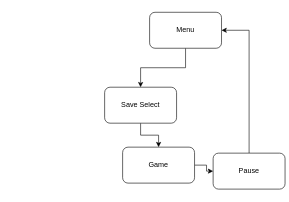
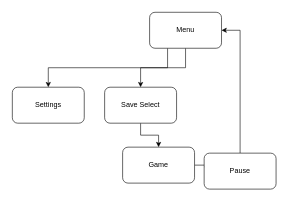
edge "Menu" -> "Settings": added
node "Settings": added
node "Pause": moved (249, 171) -> (240, 171)
